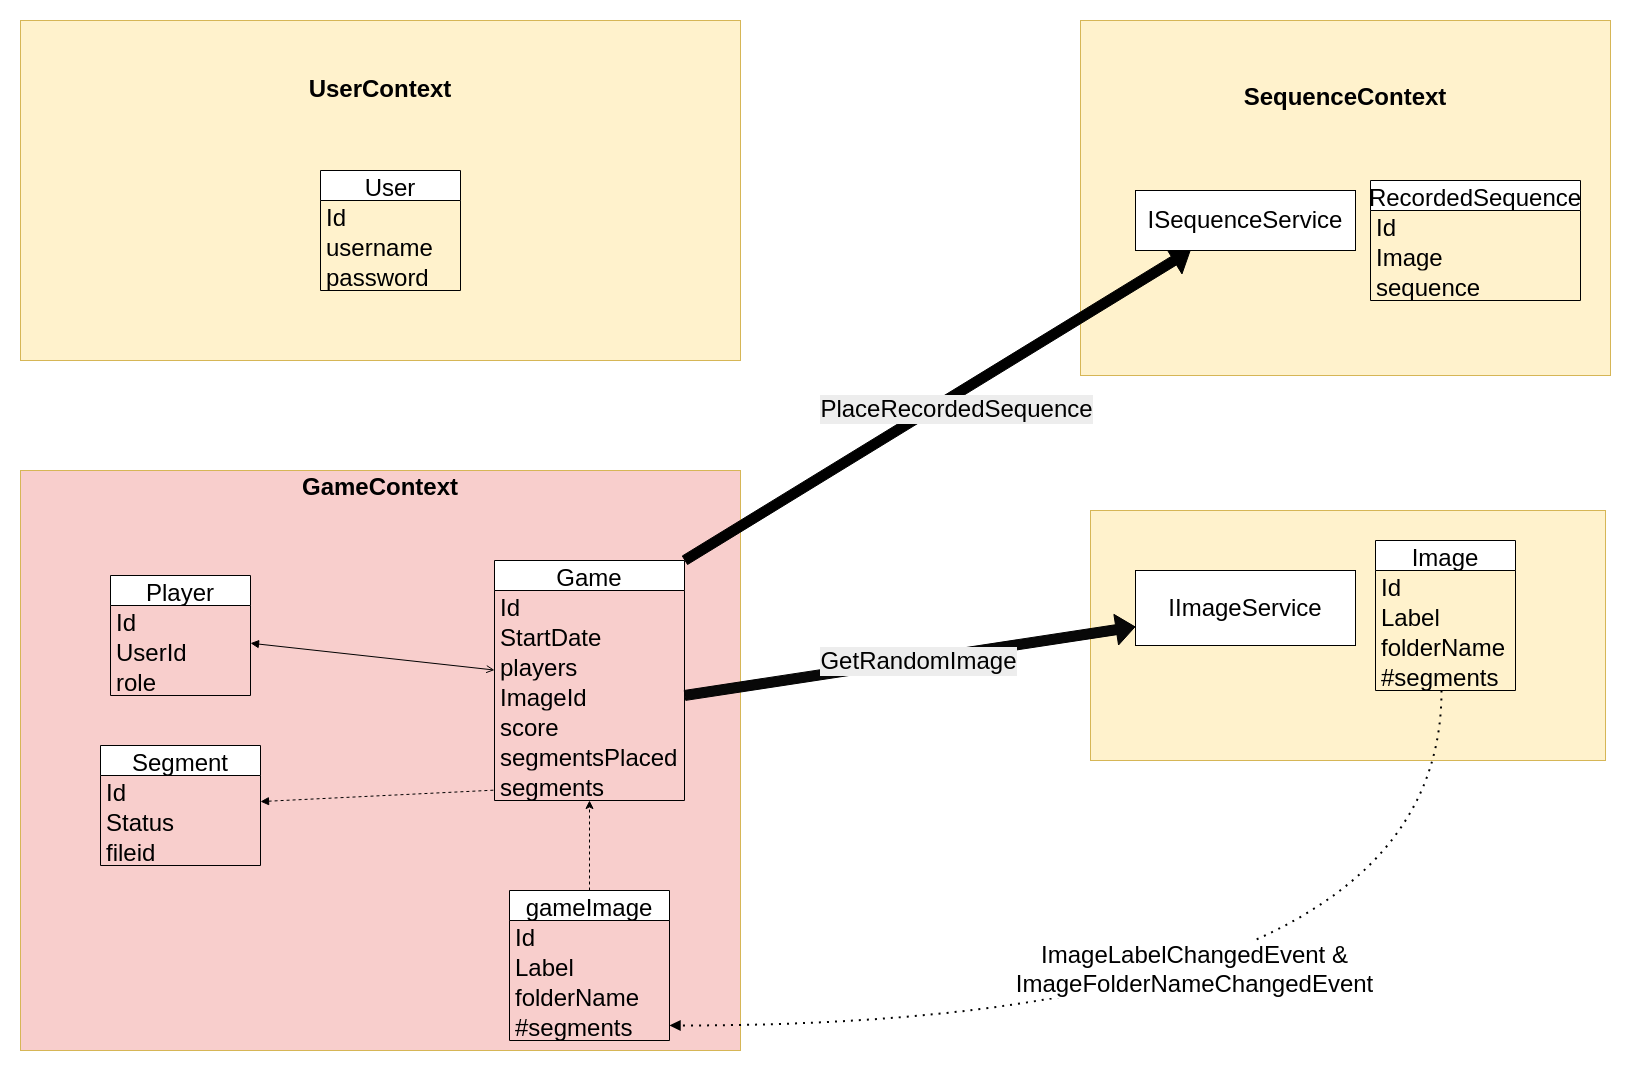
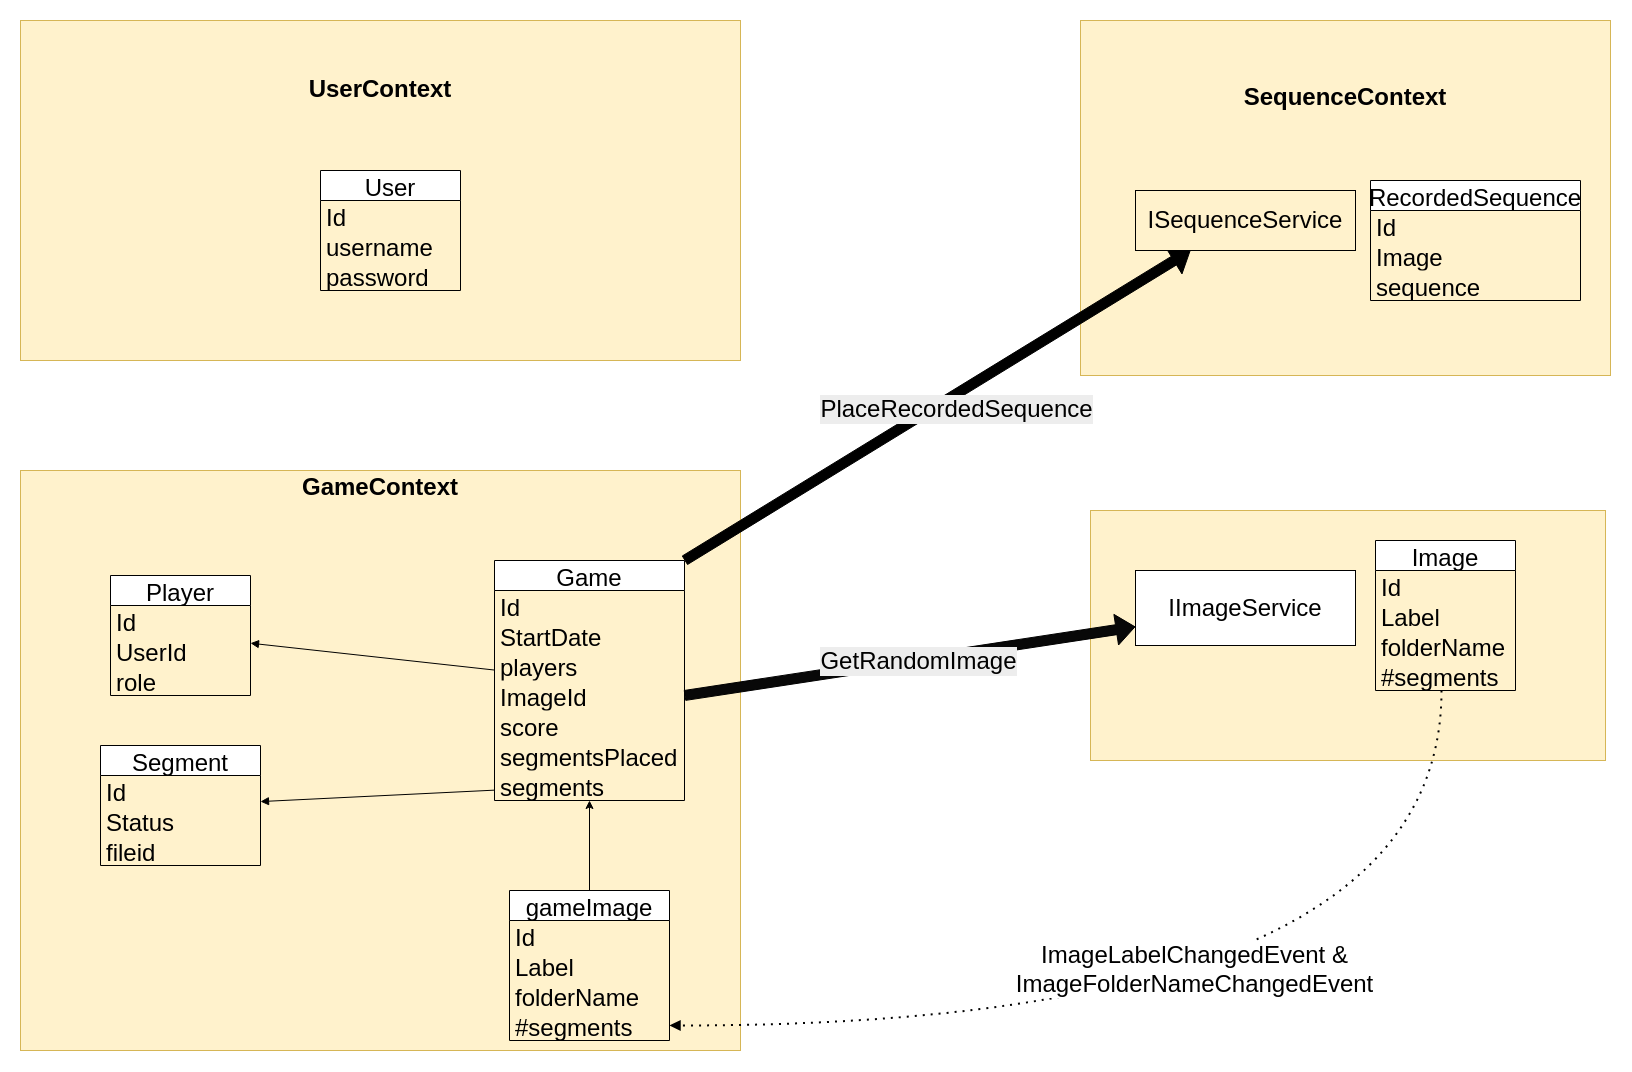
node "ISequenceService": fillcolor #ffffff -> #fff2cc
edge "Player" -- "Game": arrowhead open -> none
node "GameContext": fillcolor #f8cecc -> #fff2cc
edge "segments" -> "Segment": style dashed -> solid
edge "gameImage" -> "segments": style dashed -> solid
